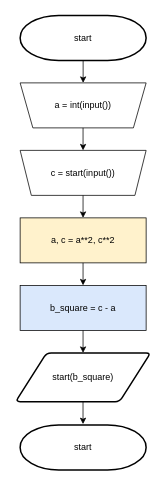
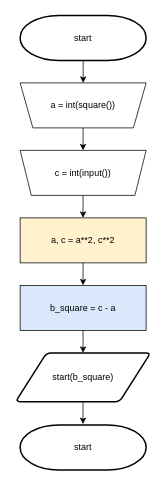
node "a = int(input())": label "a = int(input())" -> "a = int(square())"
node "c = start(input())": label "c = start(input())" -> "c = int(input())"
